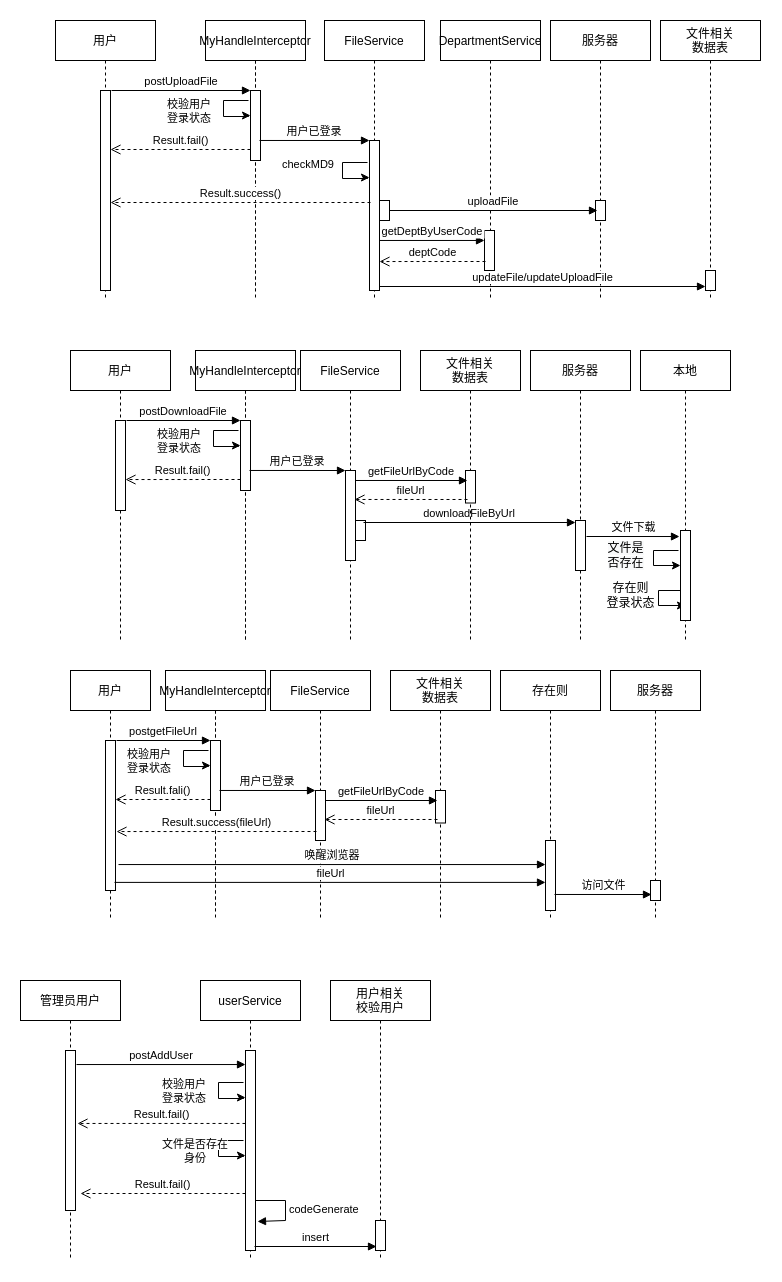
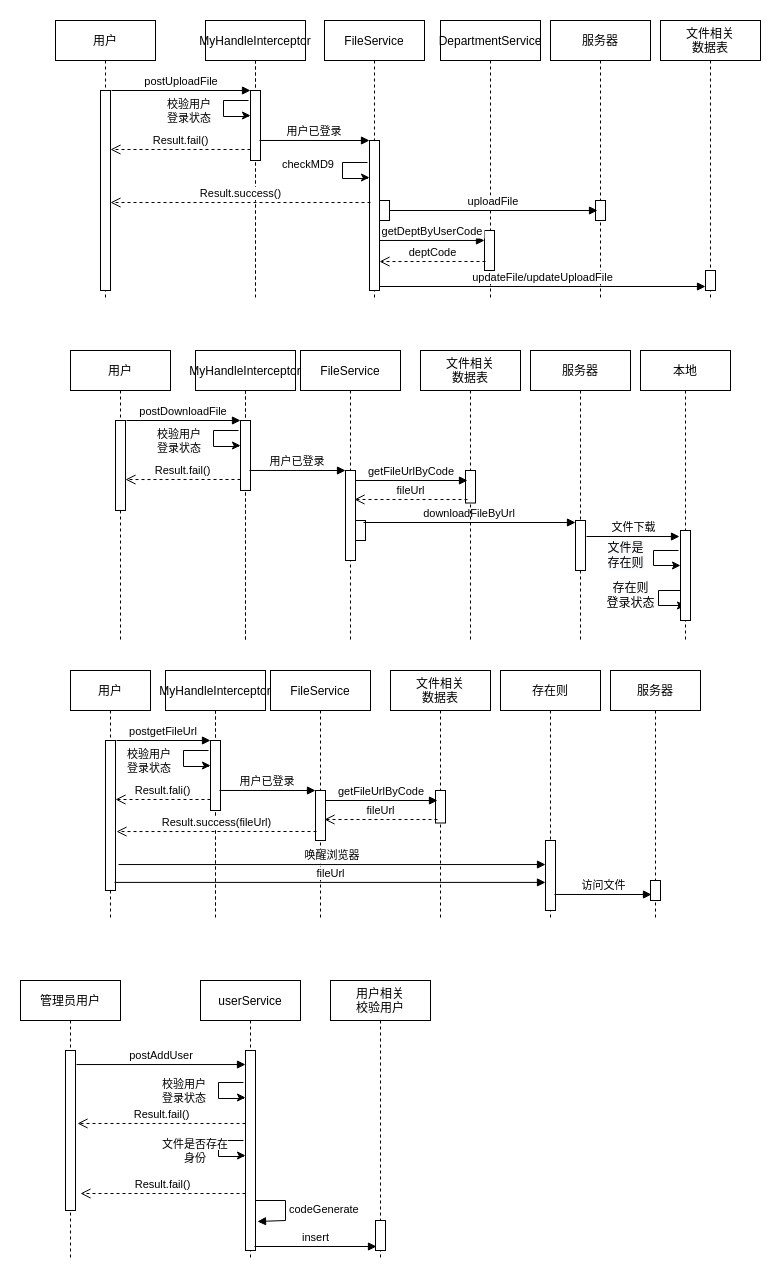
node "文件是否存在": label "文件是否存在" -> "文件是存在则"
